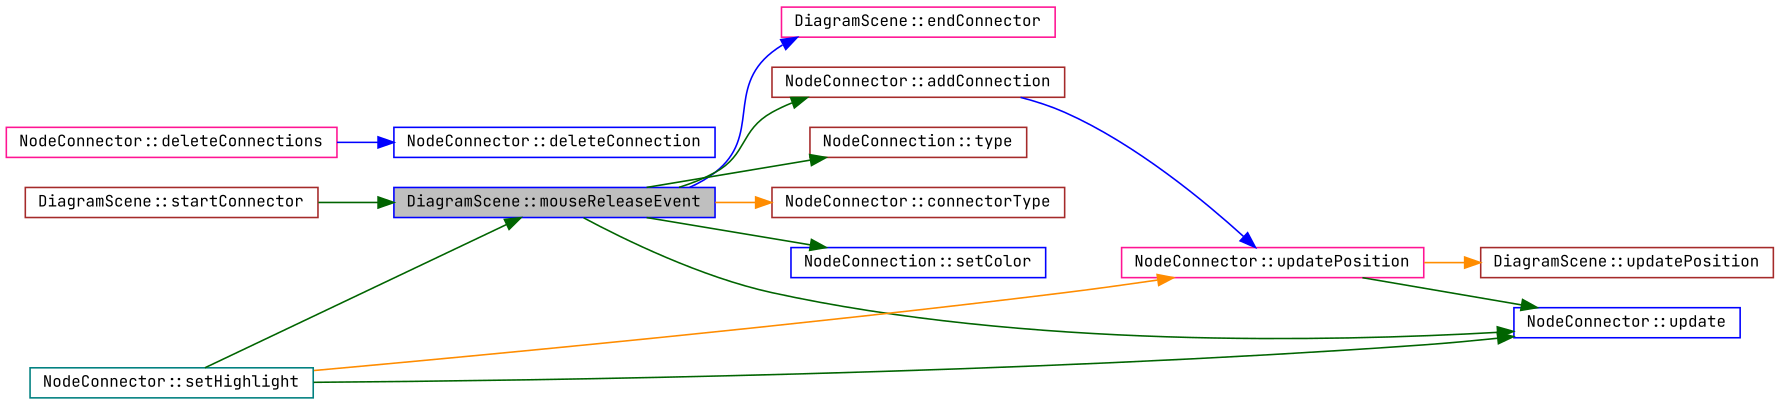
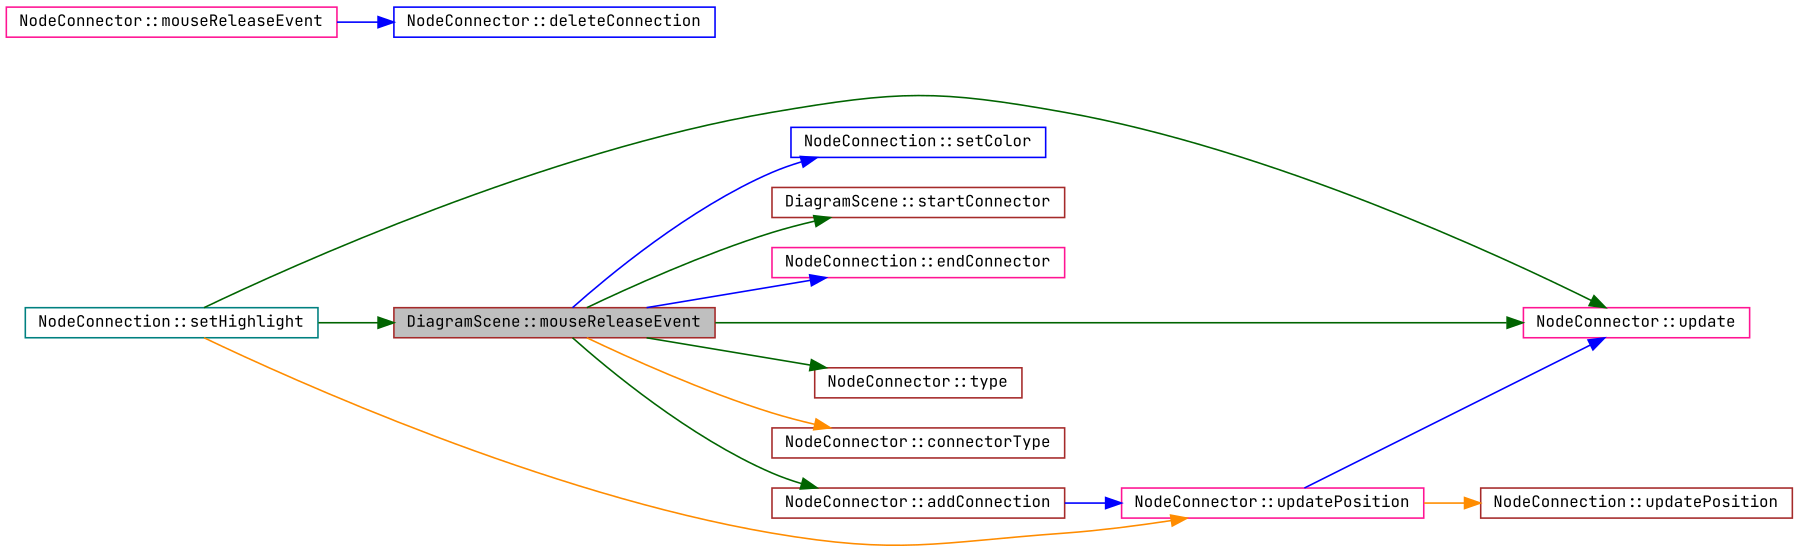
node "DiagramScene::endConnector": label "DiagramScene::endConnector" -> "NodeConnection::endConnector"
node "NodeConnector::deleteConnections": label "NodeConnector::deleteConnections" -> "NodeConnector::mouseReleaseEvent"
node "NodeConnection::type": label "NodeConnection::type" -> "NodeConnector::type"
edge "DiagramScene::startConnector" -> "DiagramScene::mouseReleaseEvent": reversed
node "DiagramScene::mouseReleaseEvent": color blue -> brown
edge "DiagramScene::mouseReleaseEvent" -> "NodeConnection::setColor": color darkgreen -> blue
node "DiagramScene::updatePosition": label "DiagramScene::updatePosition" -> "NodeConnection::updatePosition"
edge "NodeConnector::updatePosition" -> "NodeConnector::update": color darkgreen -> blue
node "NodeConnector::update": color blue -> deeppink
node "NodeConnector::setHighlight": label "NodeConnector::setHighlight" -> "NodeConnection::setHighlight"
